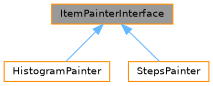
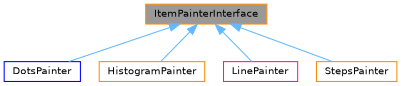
node "DotsPainter": added
node "LinePainter": added
